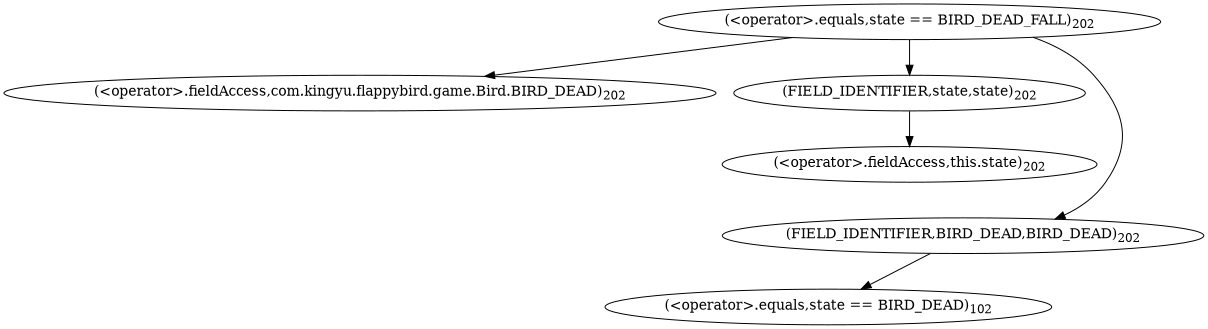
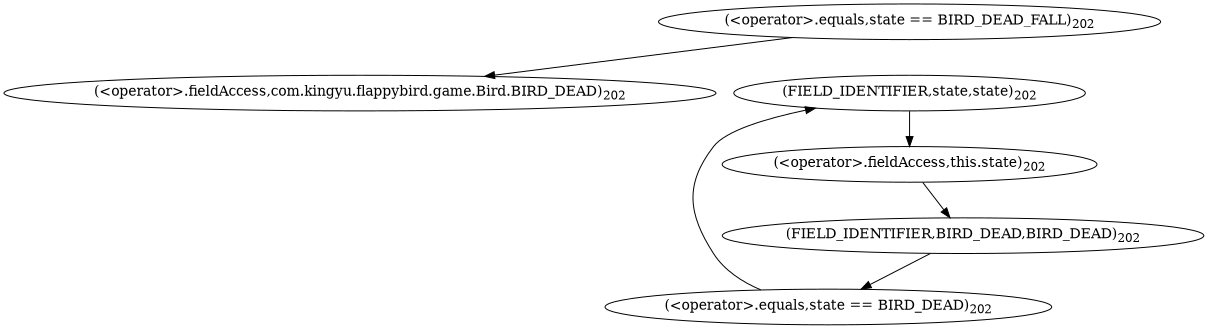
edge "(<operator>.equals,state == BIRD_DEAD_FALL)" -> "(FIELD_IDENTIFIER,state,state)": now "(<operator>.equals,state == BIRD_DEAD)" -> "(FIELD_IDENTIFIER,state,state)"
edge "(<operator>.equals,state == BIRD_DEAD_FALL)" -> "(FIELD_IDENTIFIER,BIRD_DEAD,BIRD_DEAD)": now "(<operator>.fieldAccess,this.state)" -> "(FIELD_IDENTIFIER,BIRD_DEAD,BIRD_DEAD)"
node "(<operator>.equals,state == BIRD_DEAD)": text "102" -> "202"
